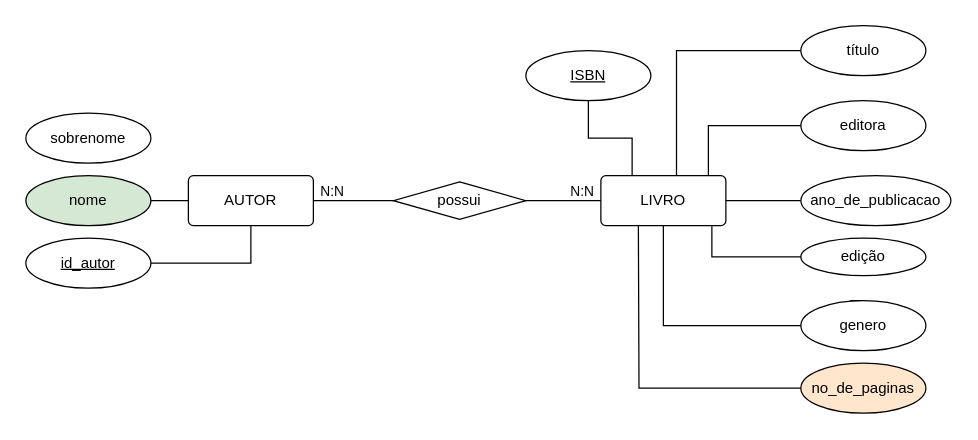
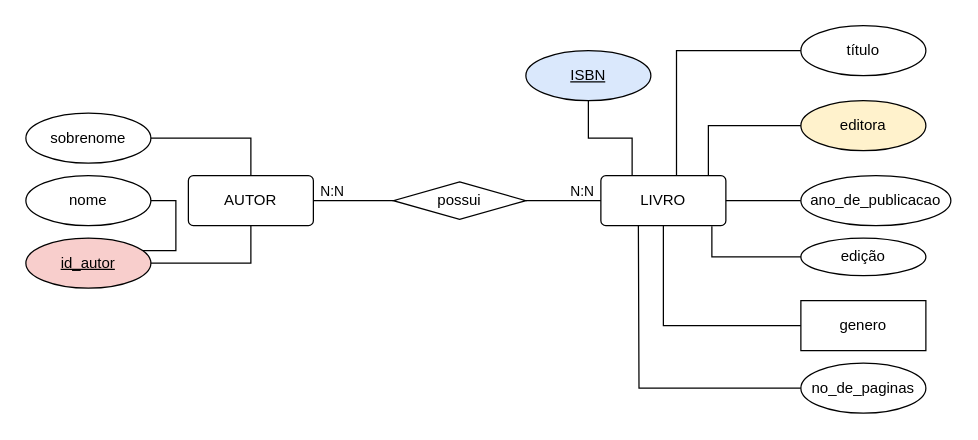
node "ISBN": fillcolor #ffffff -> #dae8fc
node "editora": fillcolor #ffffff -> #fff2cc
edge "sobrenome" -- "AUTOR": added
node "nome": fillcolor #d5e8d4 -> #ffffff
edge "nome" -- "AUTOR": now "nome" -- "id_autor"
node "id_autor": fillcolor #ffffff -> #f8cecc
node "genero": shape ellipse -> rectangle
node "no_de_paginas": fillcolor #ffe6cc -> #ffffff
